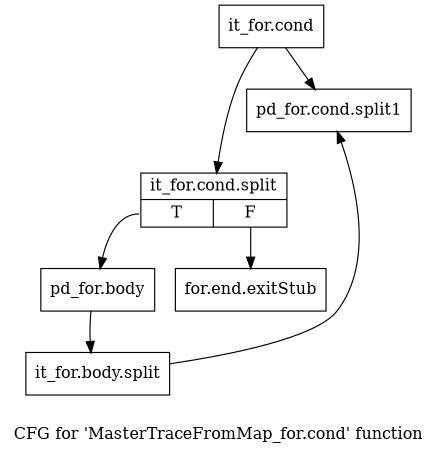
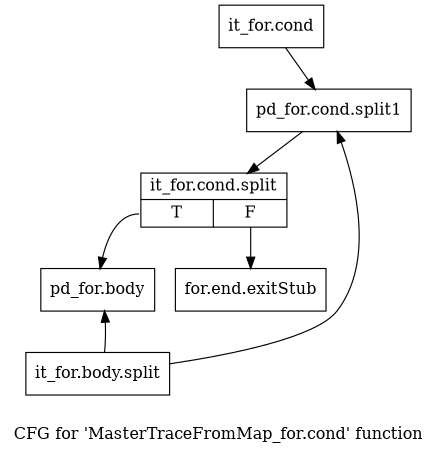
edge "it_for.cond" -> "it_for.cond.split": now "pd_for.cond.split1" -> "it_for.cond.split"
edge "pd_for.body" -> "it_for.body.split": reversed
